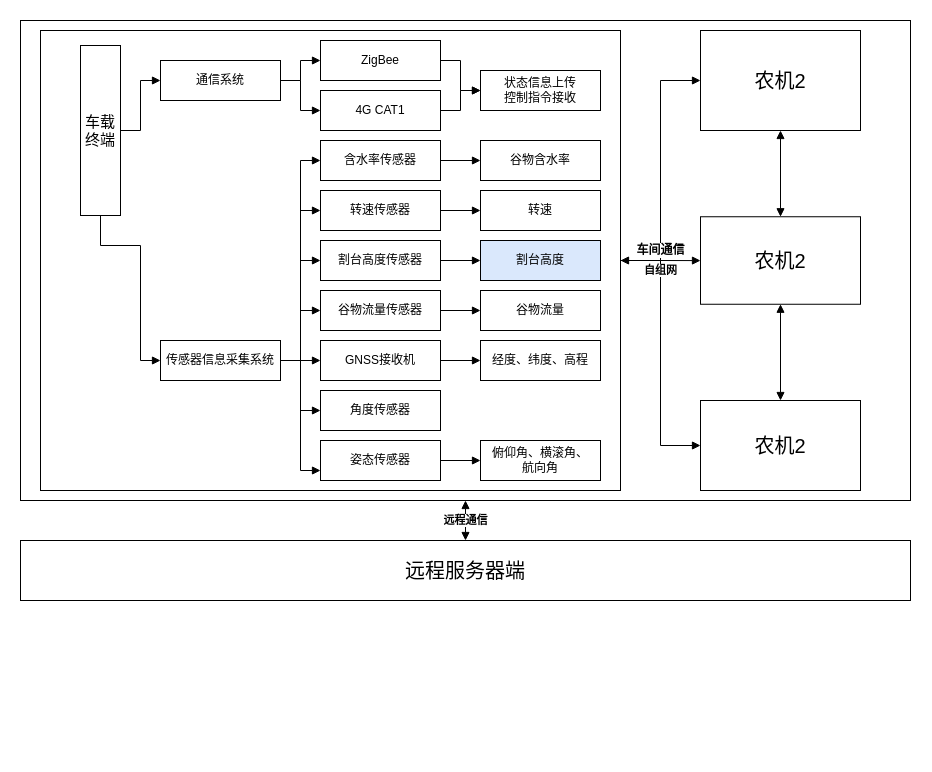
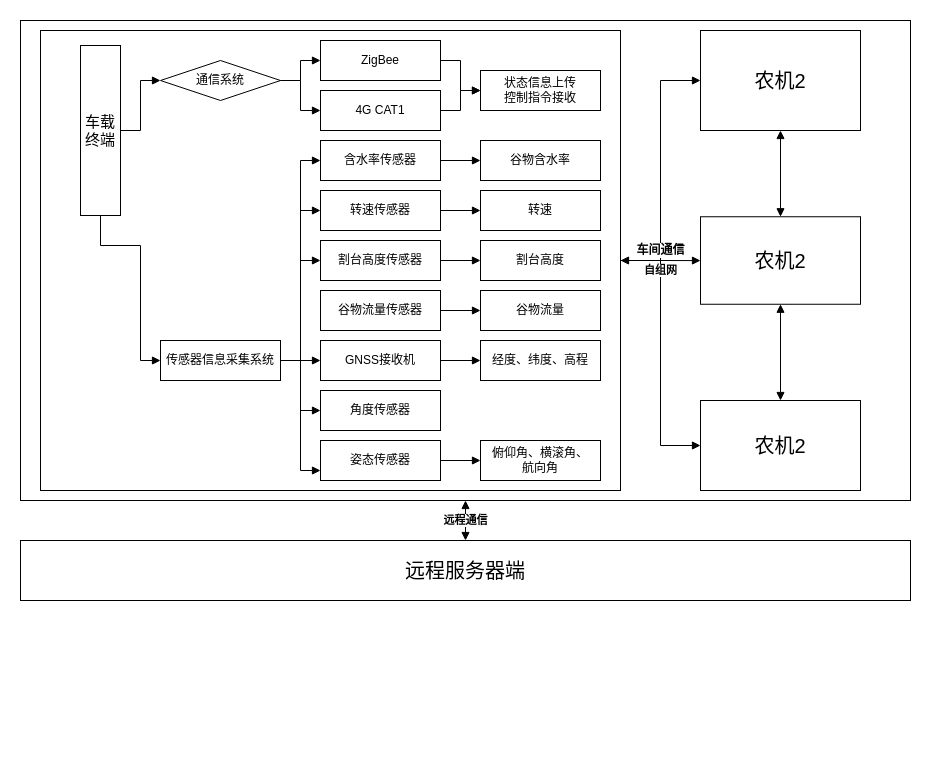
node "通信系统": shape rectangle -> diamond
node "割台高度": fillcolor #dae8fc -> #ffffff
edge "传感器信息采集系统" -> "谷物流量传感器": removed
